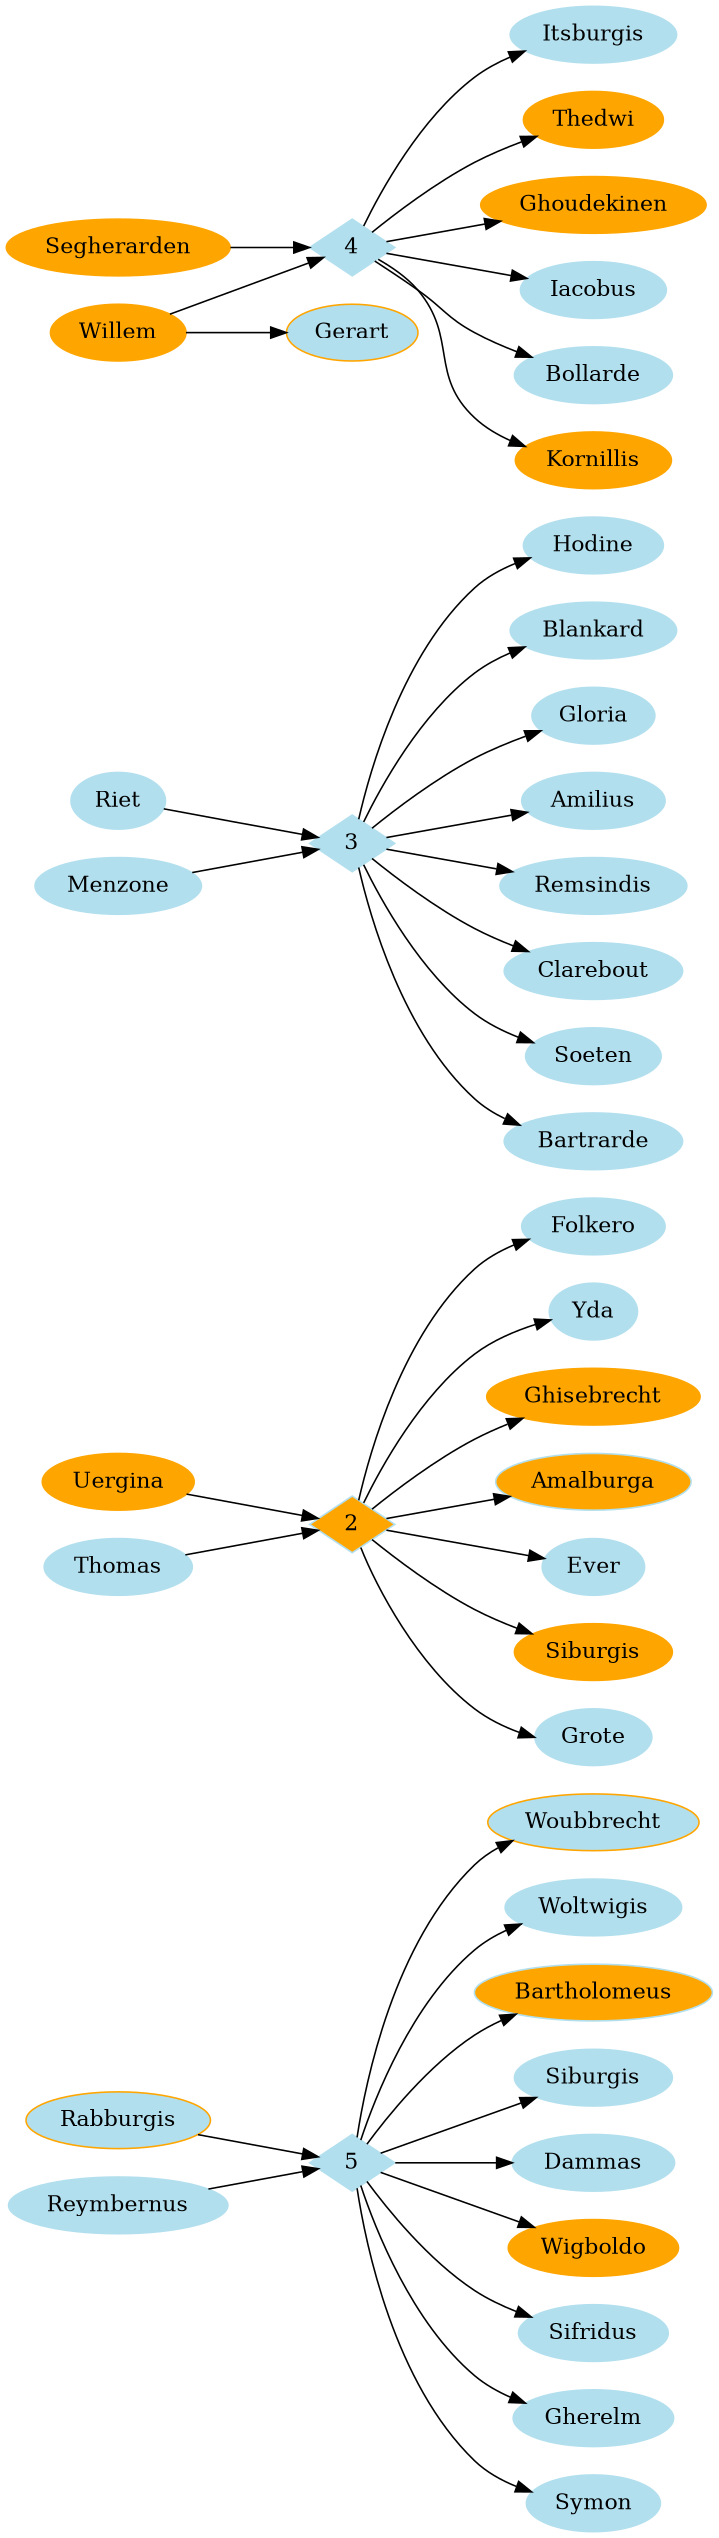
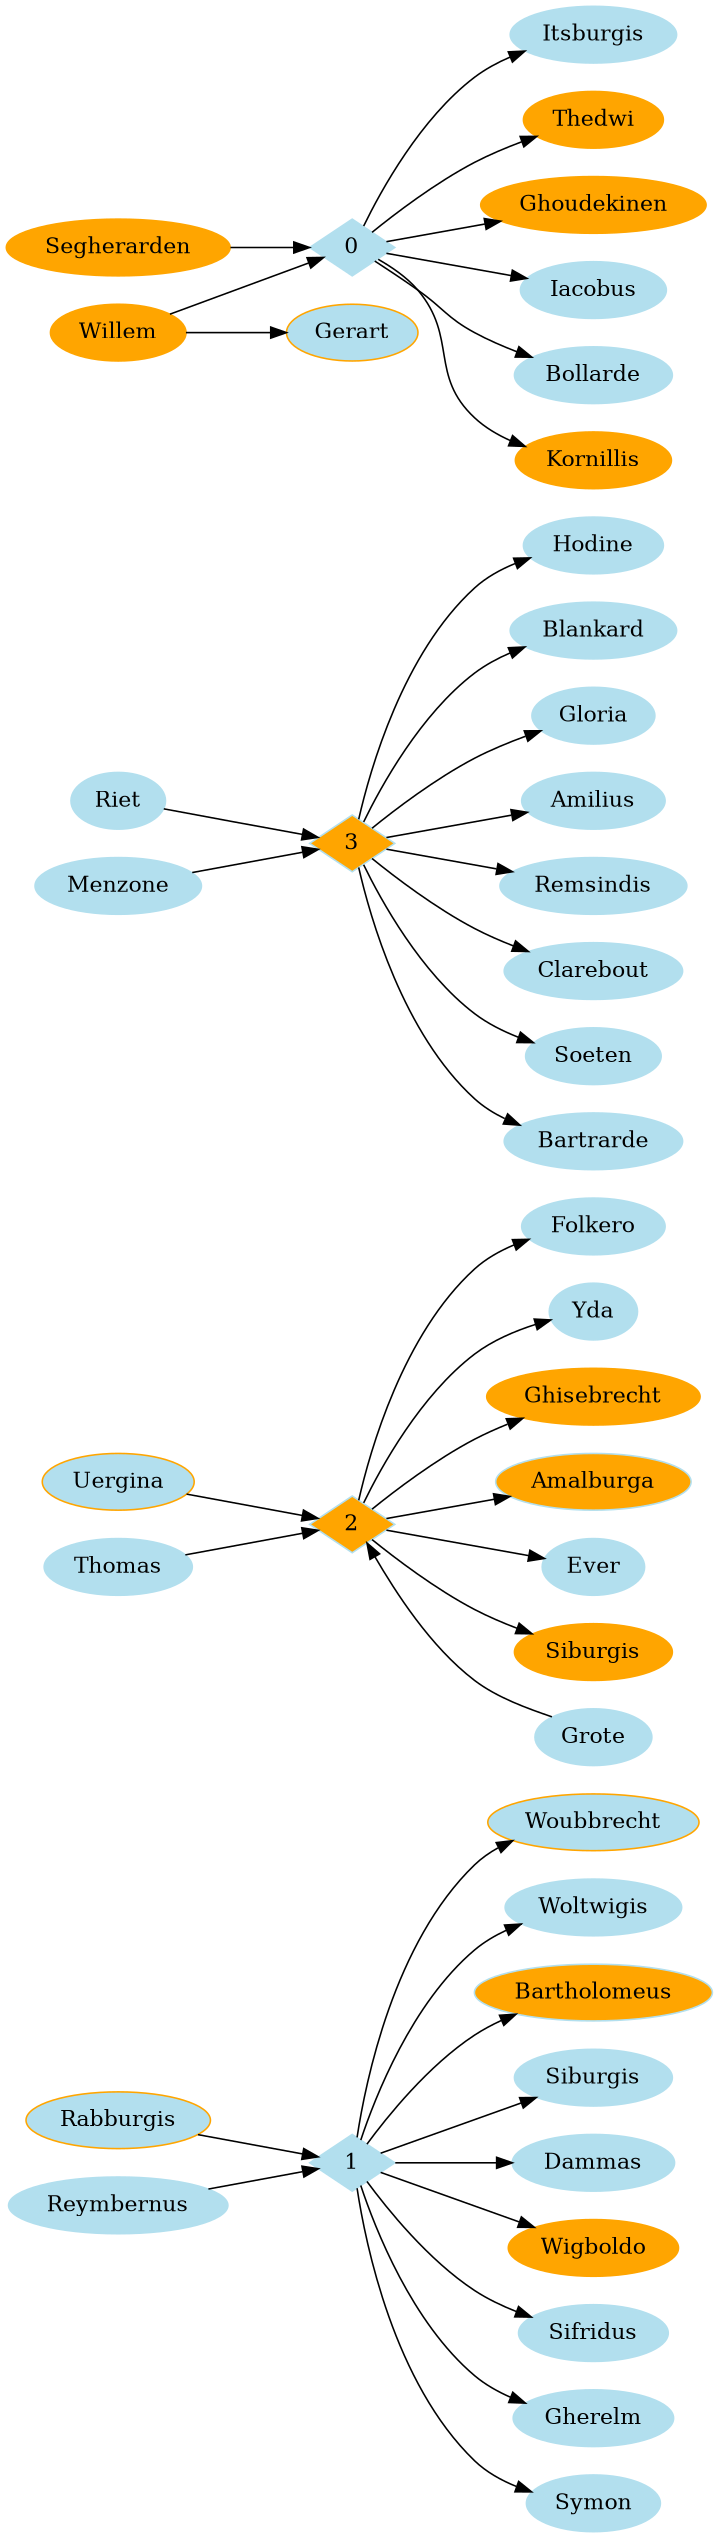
node "4": label "4" -> "0"
node "3": fillcolor lightblue2 -> orange
node "Uergina": fillcolor orange -> lightblue2
edge "2" -> "Grote": reversed
node "5": label "5" -> "1"
